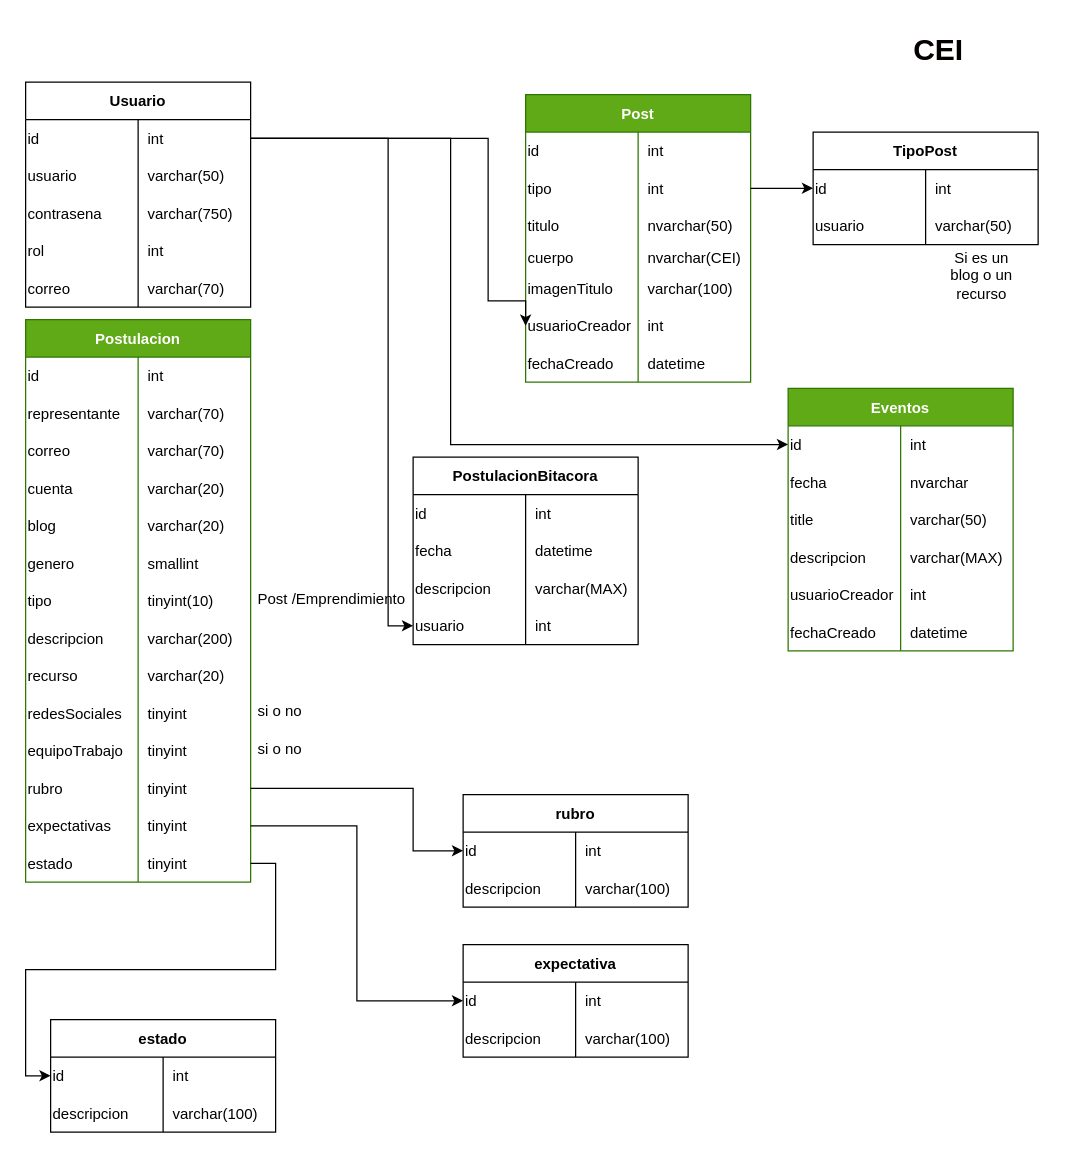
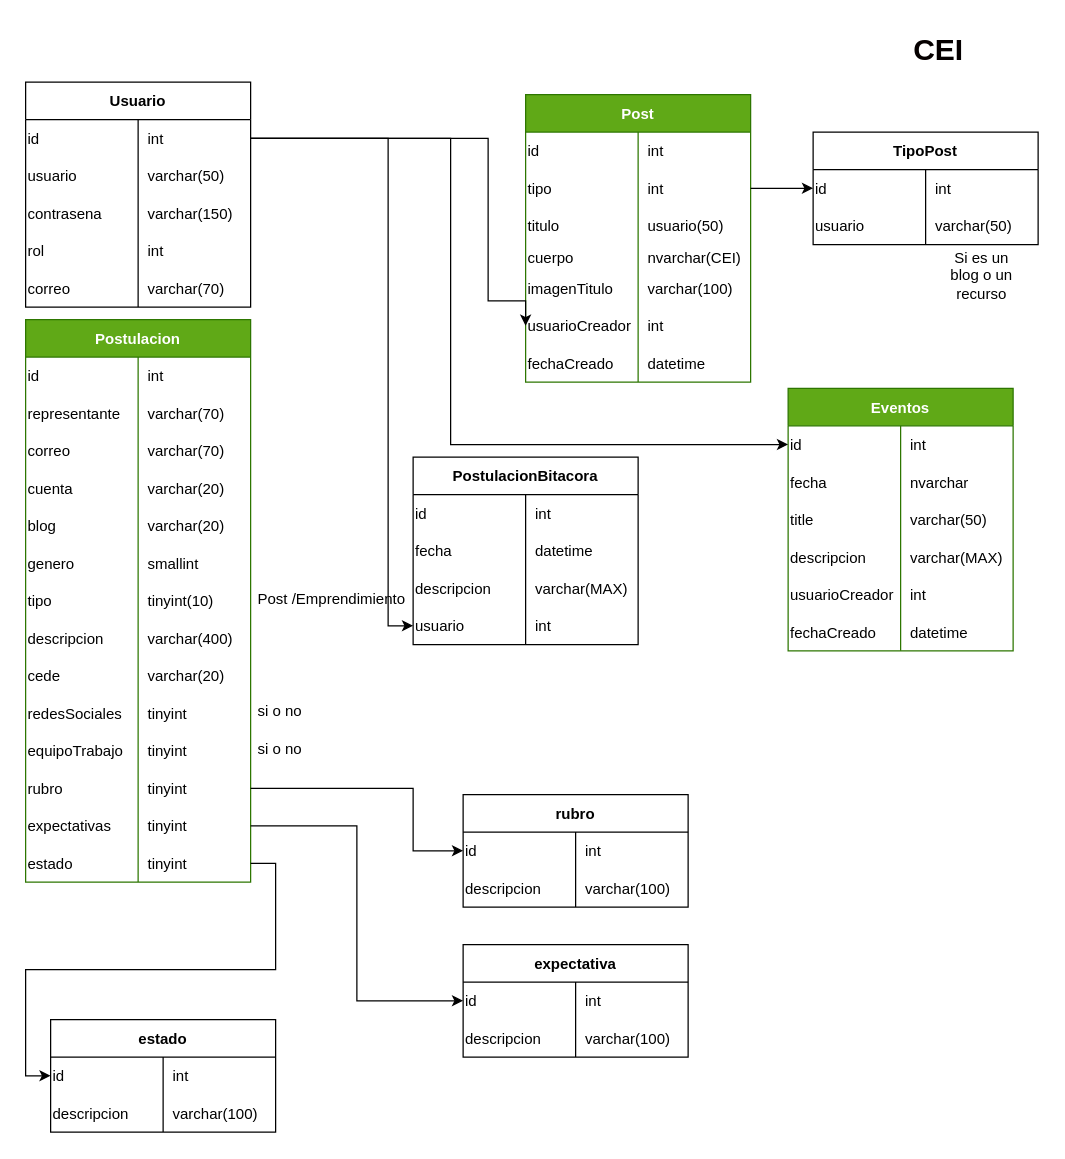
node "varchar(750)": label "varchar(750)" -> "varchar(150)"
node "nvarchar(50)": label "nvarchar(50)" -> "usuario(50)"
node "varchar(200)": label "varchar(200)" -> "varchar(400)"
node "recurso": label "recurso" -> "cede"
